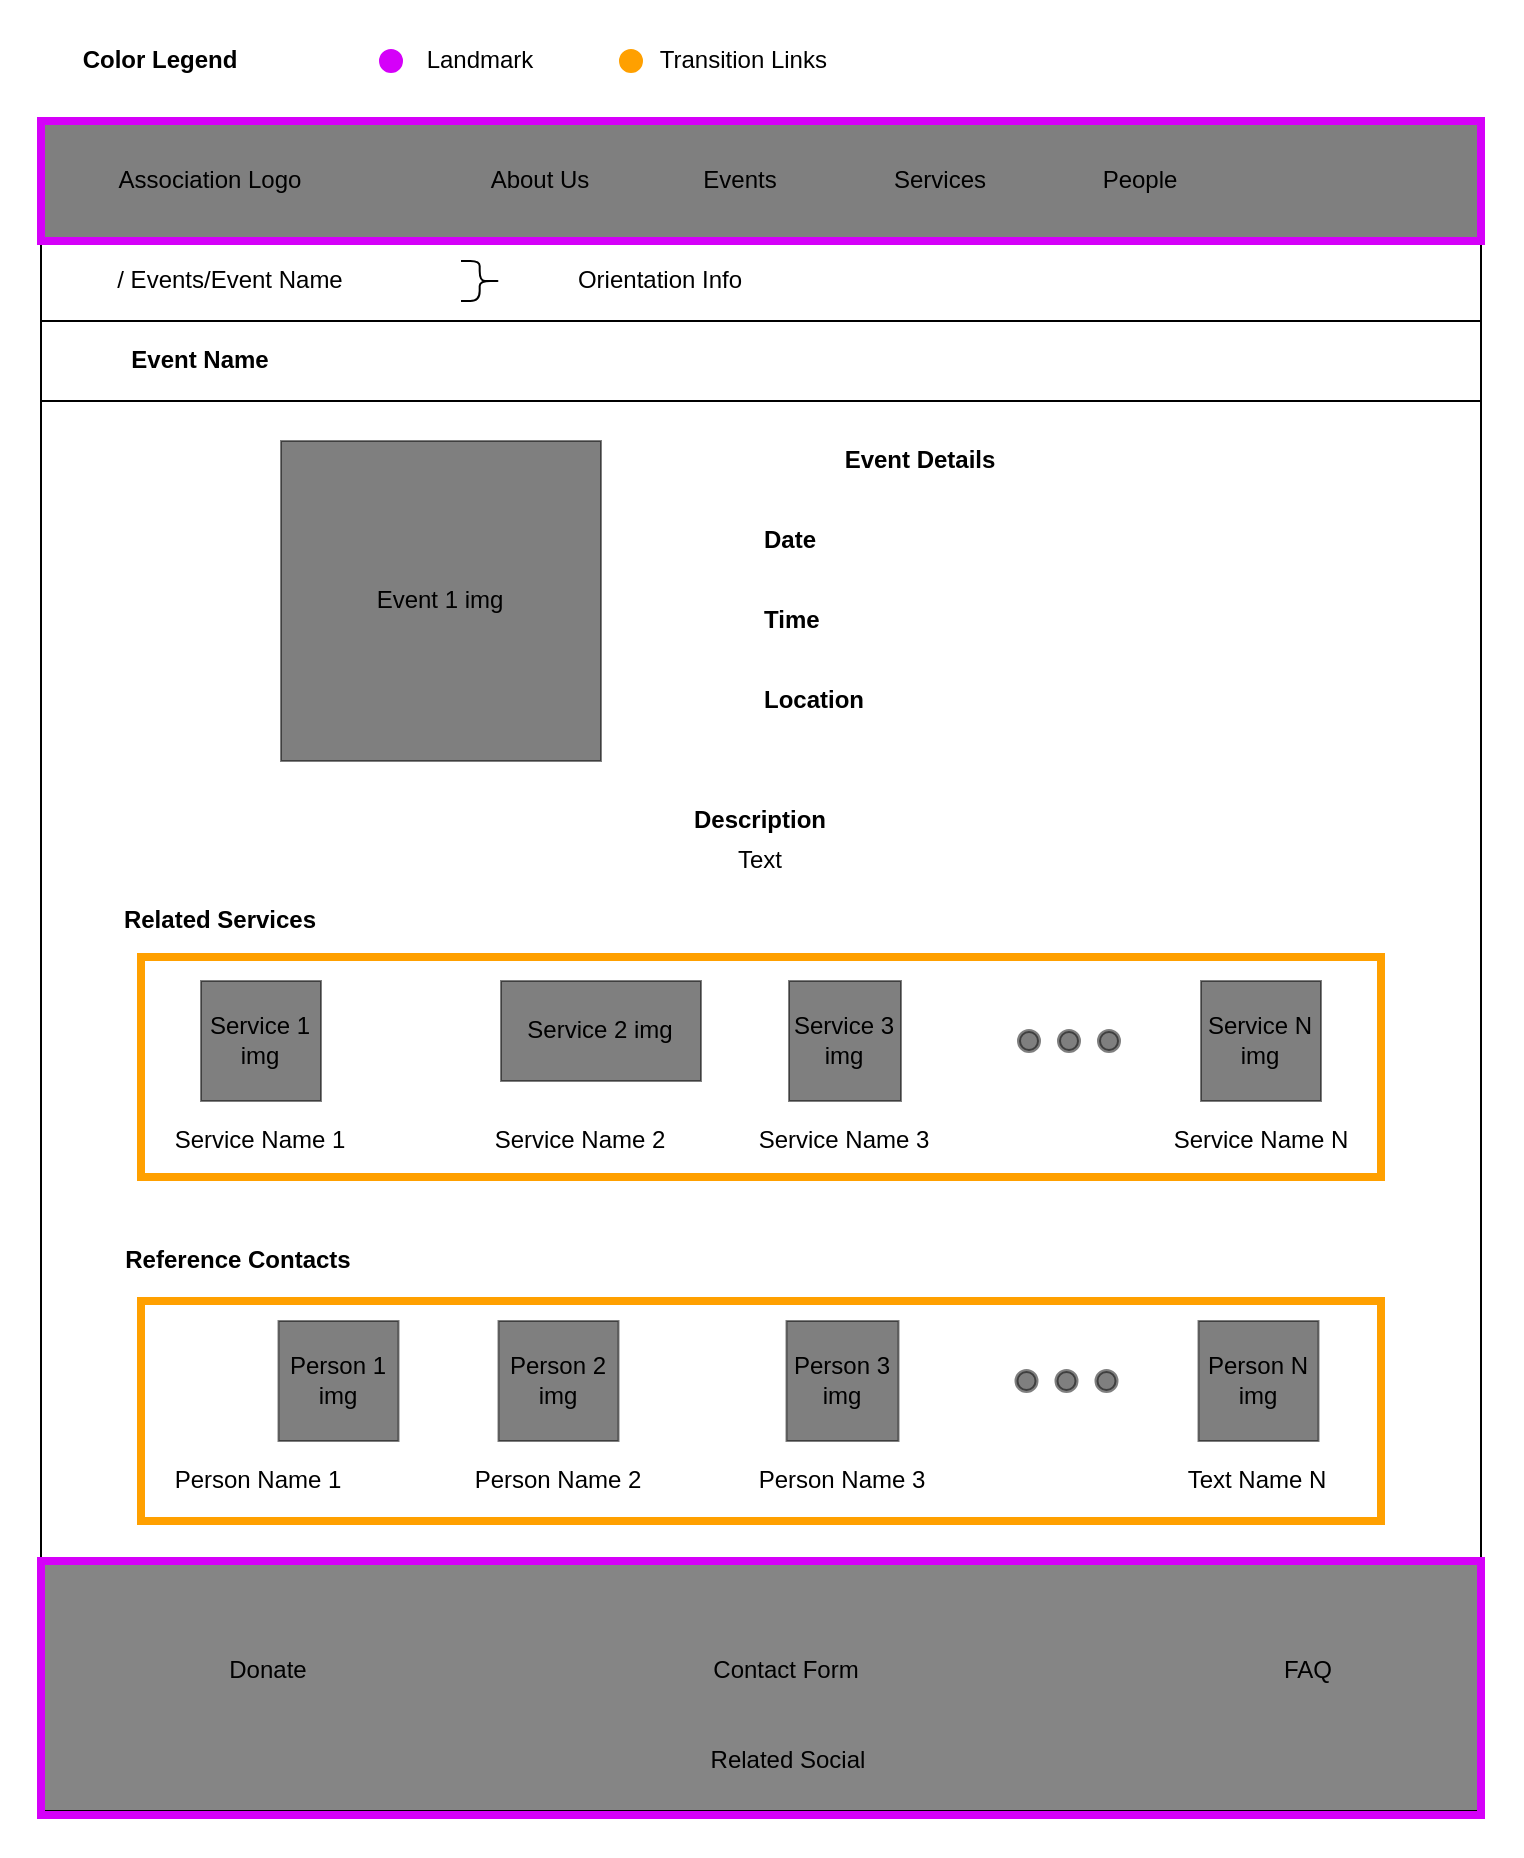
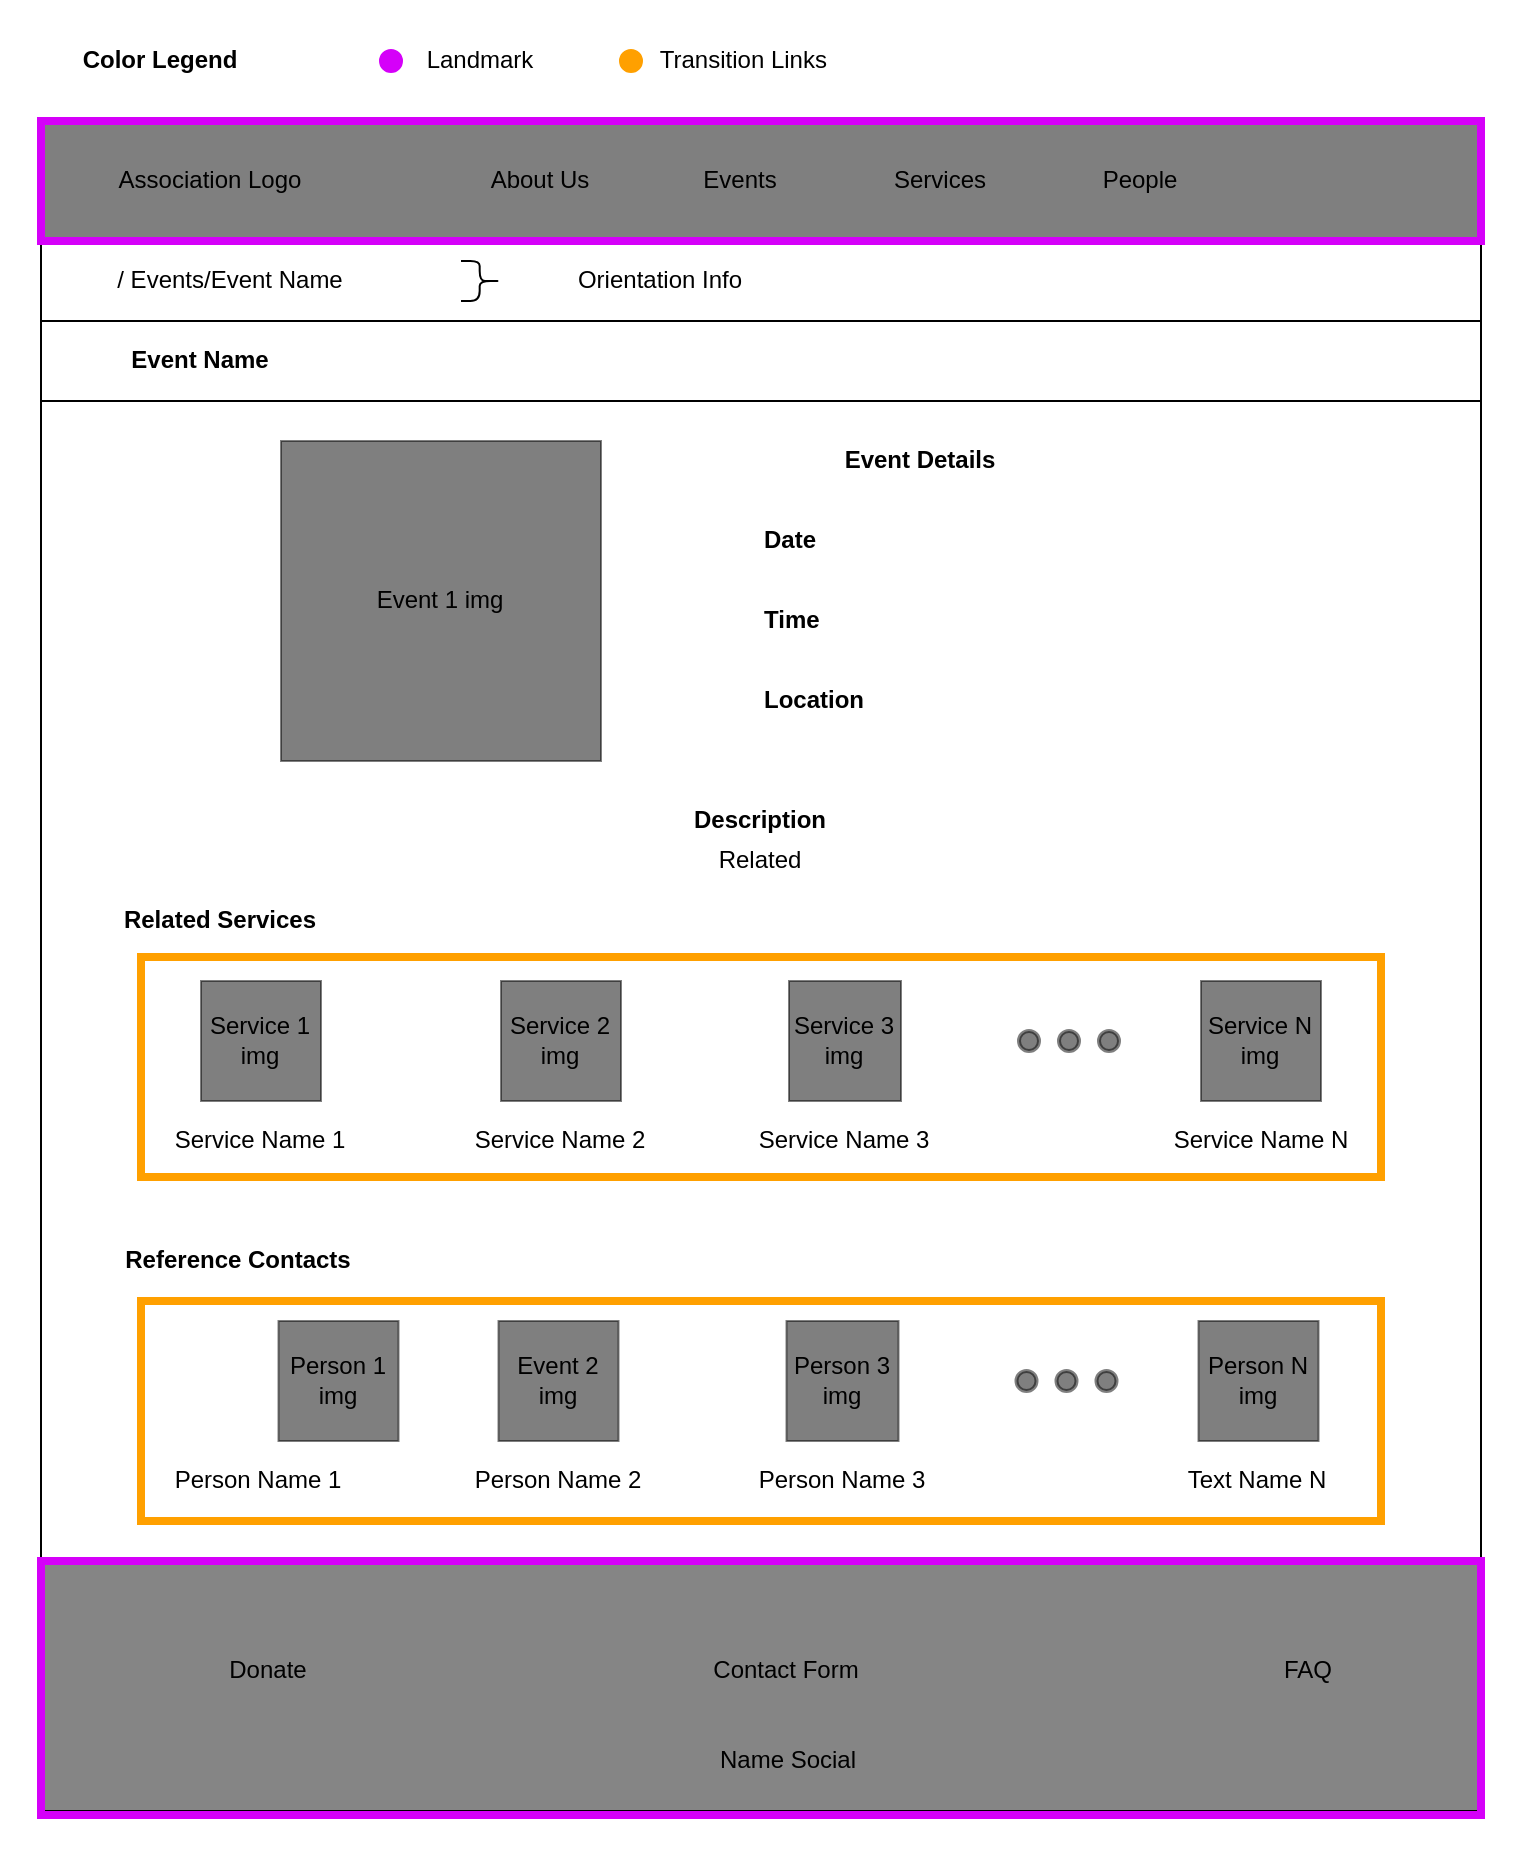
node "Text": label "Text" -> "Related"
node "Service 2 img": size 200x100 -> 120x120
node "Service Name 2": moved (581, 1141) -> (561, 1141)
node "Person 2 img": label "Person 2 img" -> "Event 2 img"
node "Related Social": label "Related Social" -> "Name Social"
